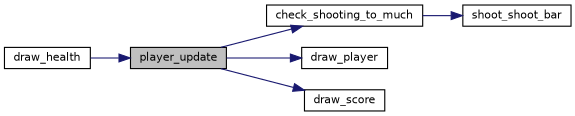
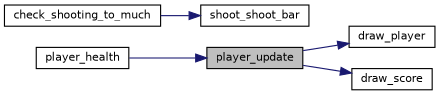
edge "player_update" -> "check_shooting_to_much": removed
node "draw_health": label "draw_health" -> "player_health"
